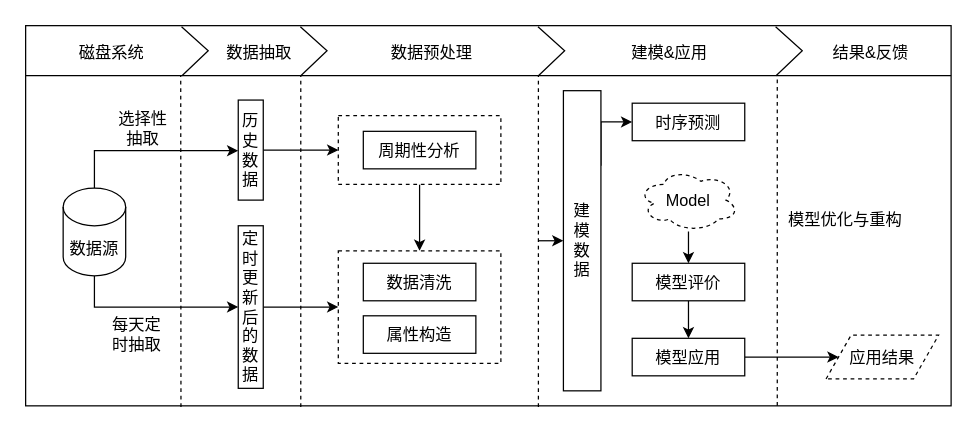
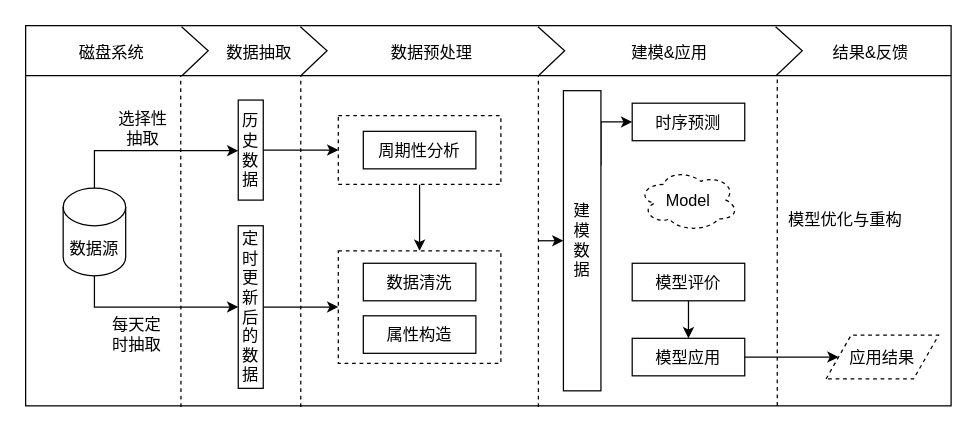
edge "Model" -> "模型评价": removed
